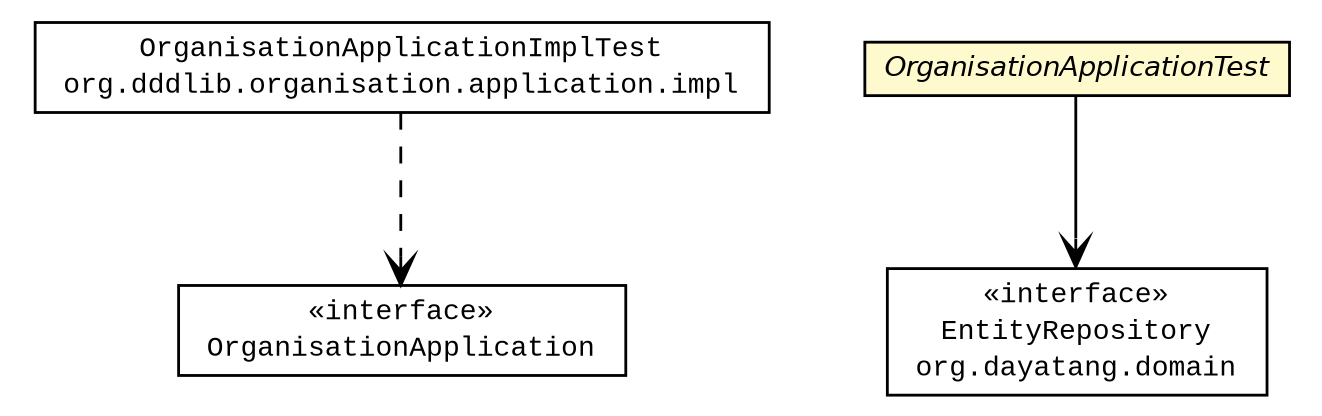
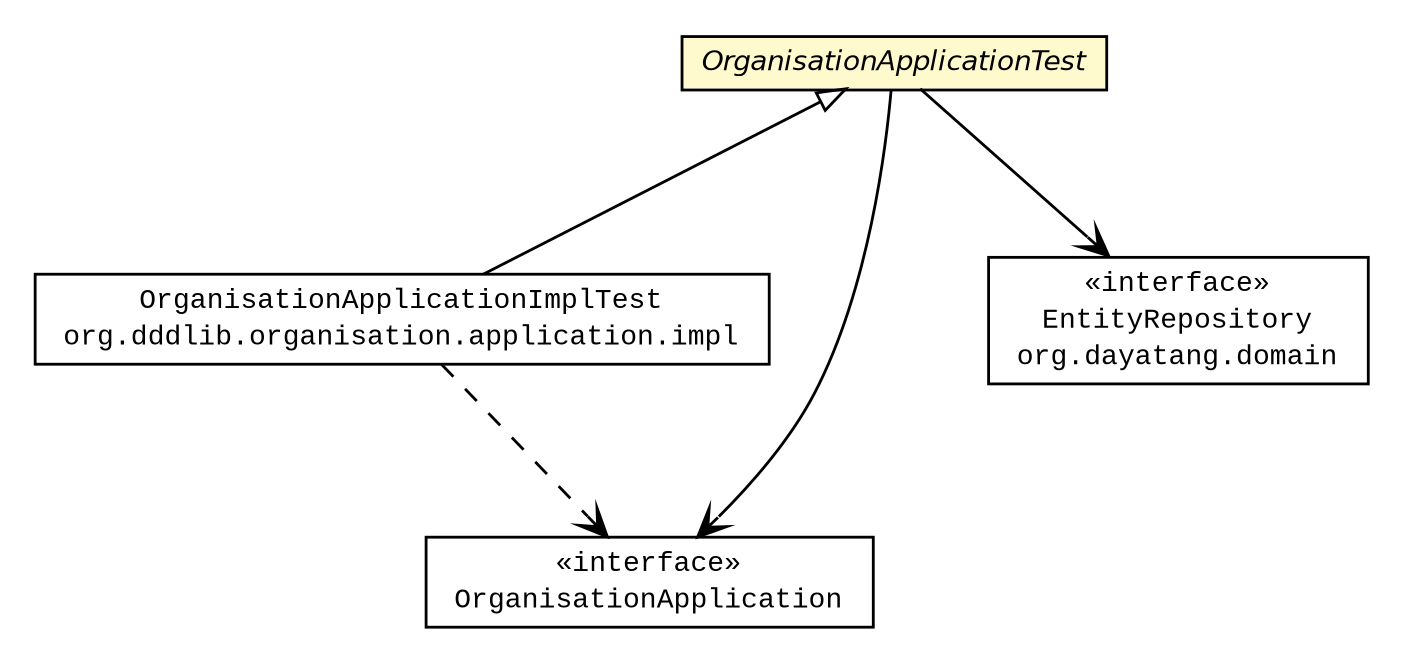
edge "OrganisationApplicationImplTest" -> "OrganisationApplicationTest": added
edge "OrganisationApplicationTest" -> "OrganisationApplication": added
